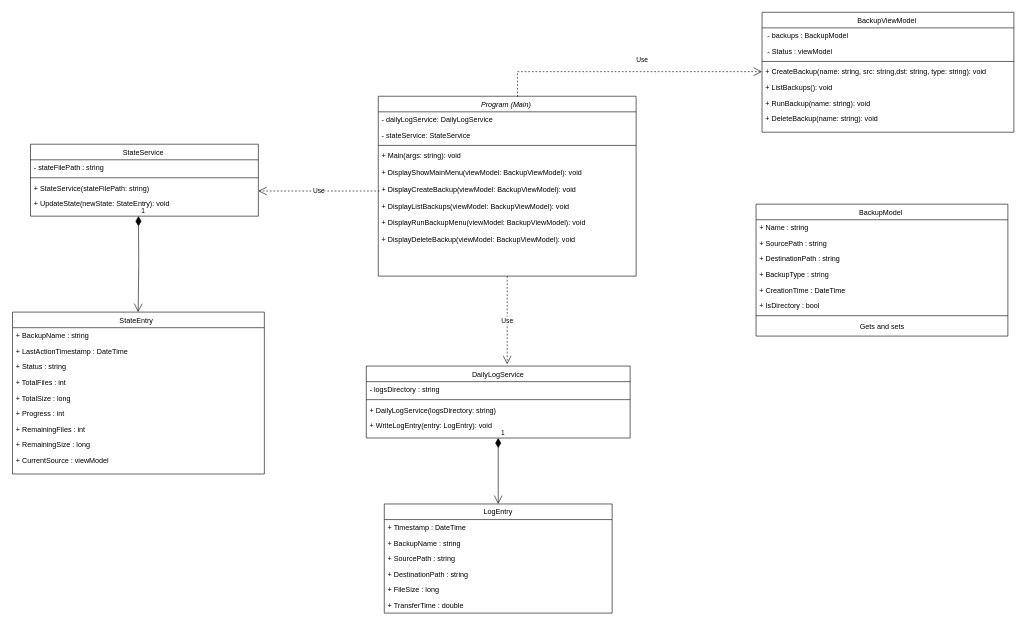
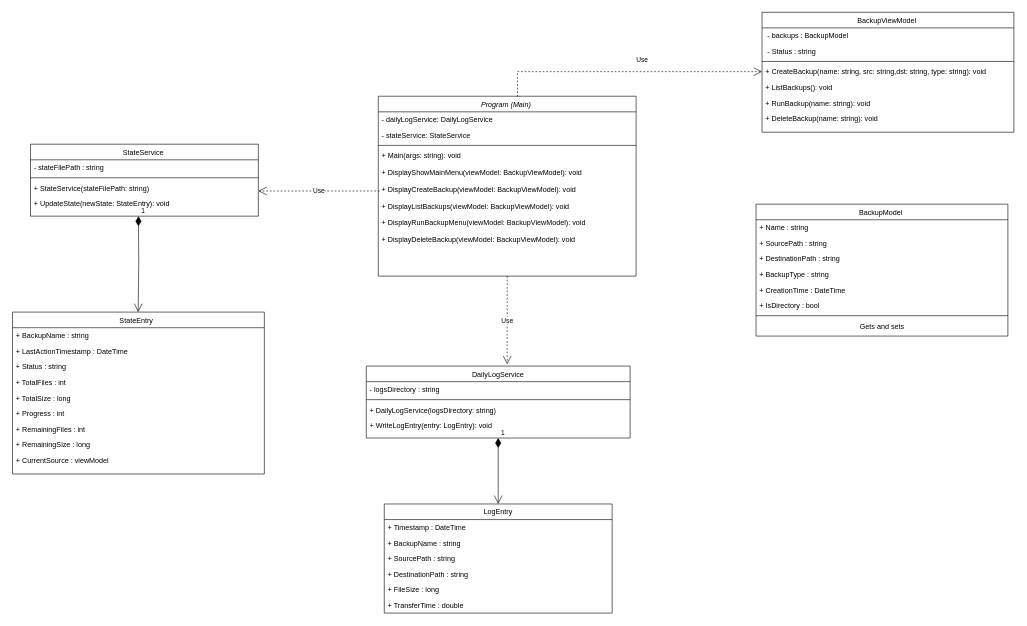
node "- Status : viewModel": label "- Status : viewModel" -> "- Status : string"
